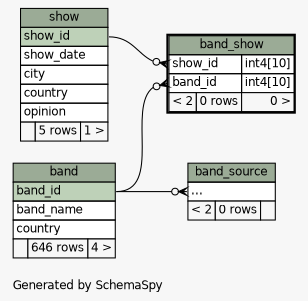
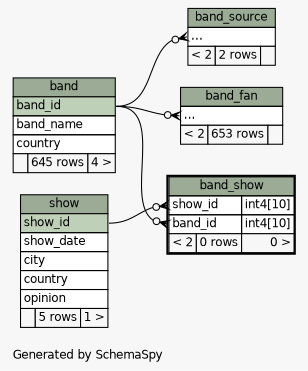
node "band_fan": added
node "band_source": text "0 rows" -> "2 rows"
node "band": text "646 rows" -> "645 rows"
